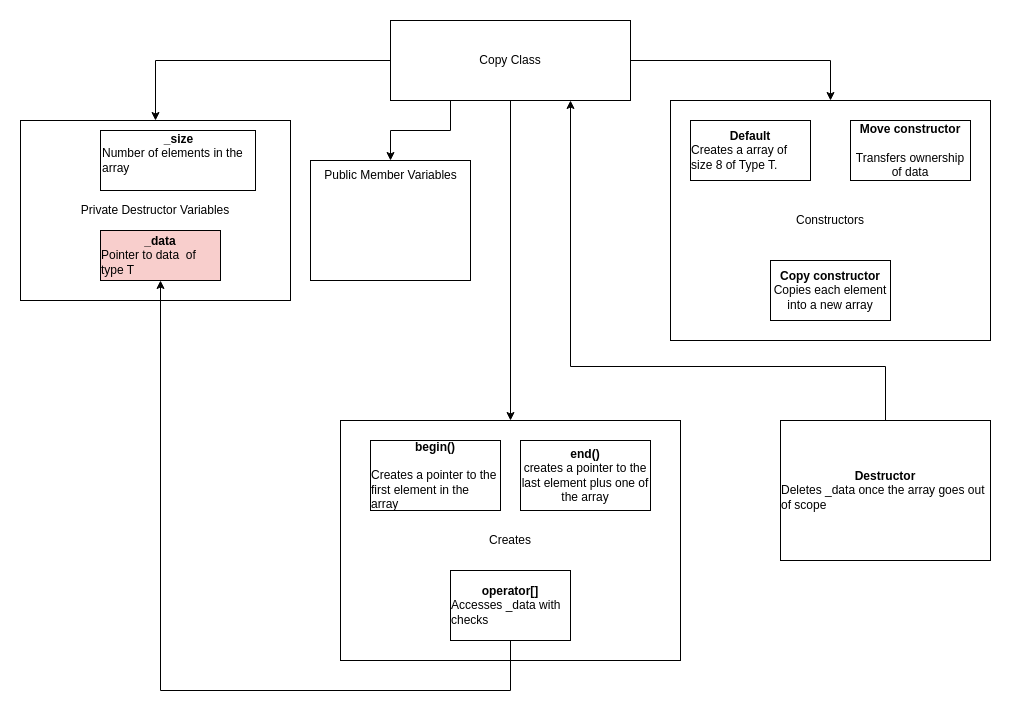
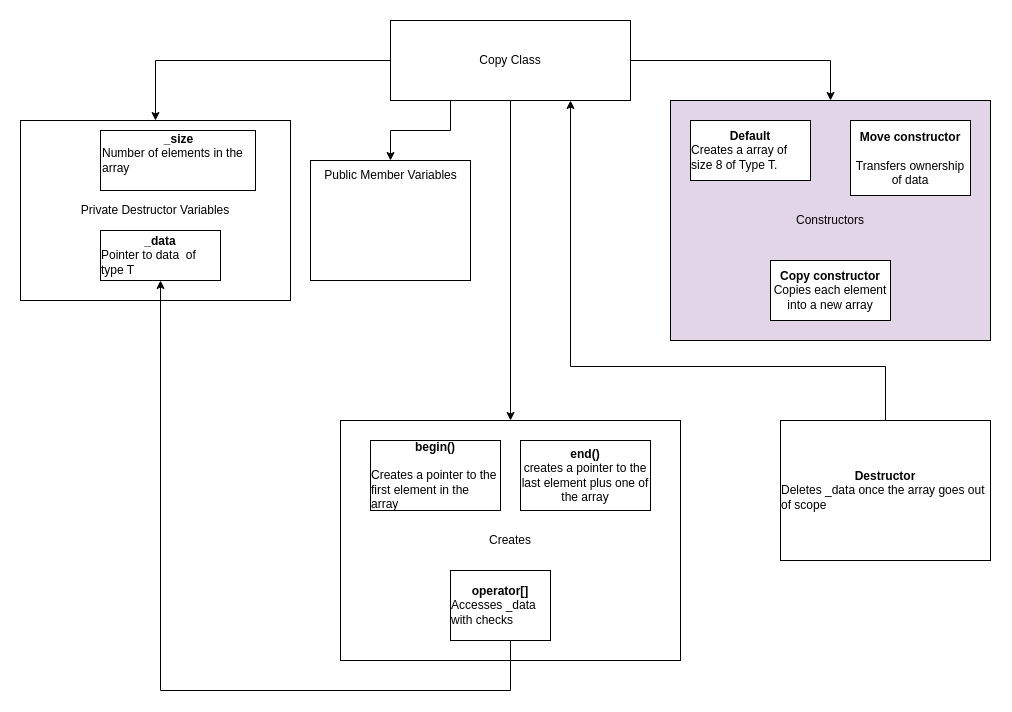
node "Move constructor Transfers ownership of data": size 120x60 -> 120x75
node "Constructors": fillcolor #ffffff -> #e1d5e7
node "_data Pointer to data of type T": fillcolor #f8cecc -> #ffffff
node "operator[] Accesses _data with checks": size 120x70 -> 100x70
